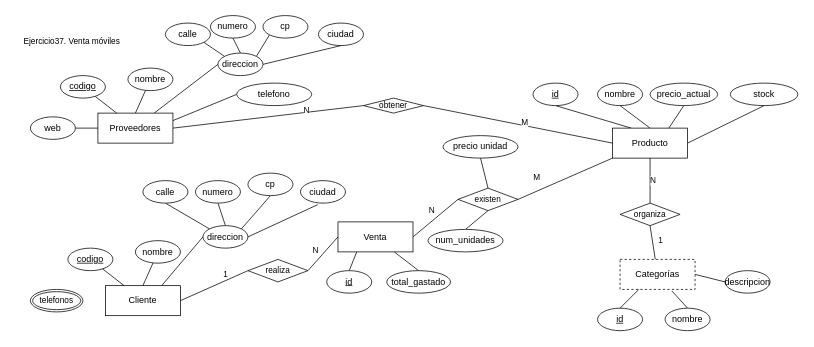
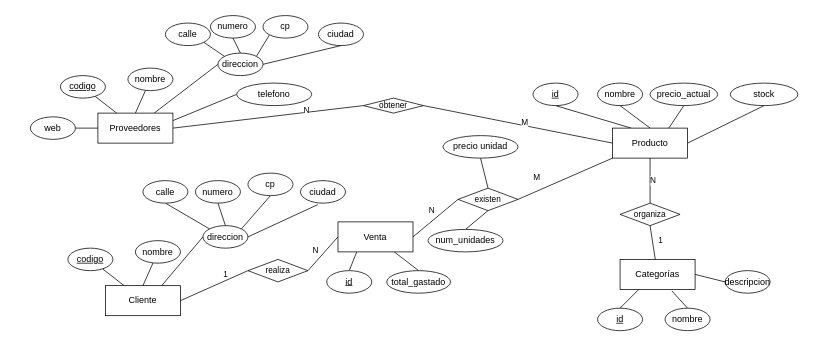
node "Ejercicio37. Venta móviles": removed
node "Categorías": style dashed -> solid
node "telefonos": removed
